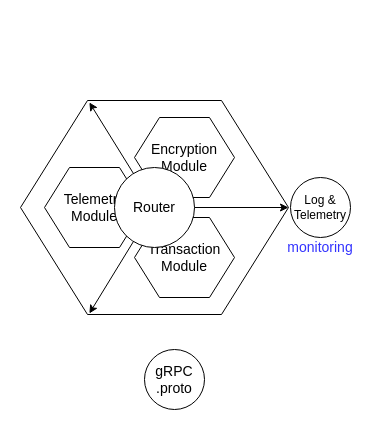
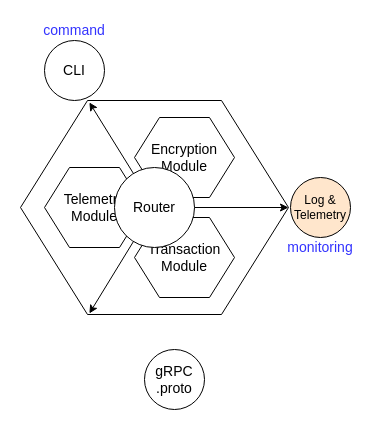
node "command": added
node "CLI": added
node "Log & Telemetry": fillcolor #ffffff -> #ffe6cc
